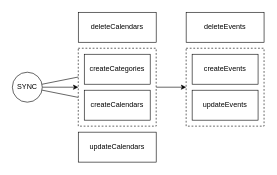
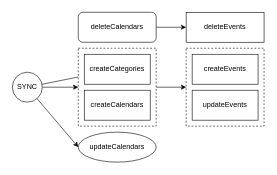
node "deleteCalendars": shape rectangle -> rounded rectangle
edge "deleteCalendars" -> "deleteEvents": added
edge "SYNC" -> "createCalendars": now "SYNC" -> "updateCalendars"
node "updateCalendars": shape rectangle -> ellipse
